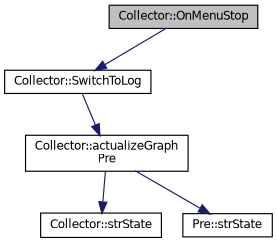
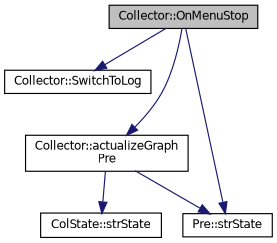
edge "Collector::SwitchToLog" -> "Collector::actualizeGraph Pre": now "Collector::OnMenuStop" -> "Collector::actualizeGraph Pre"
edge "Collector::OnMenuStop" -> "Pre::strState": added
node "Collector::strState": label "Collector::strState" -> "ColState::strState"
